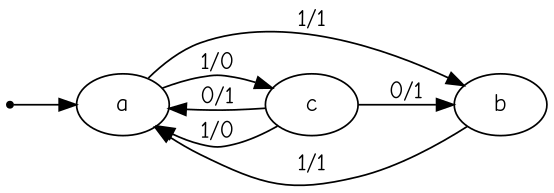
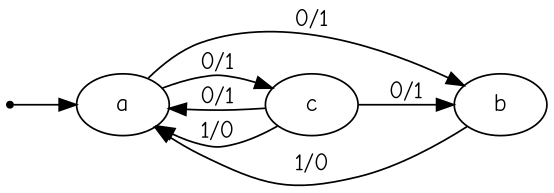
edge "a" -> "b": label "1/1" -> "0/1"
edge "a" -> "c": label "1/0" -> "0/1"
edge "b" -> "a": label "1/1" -> "1/0"
